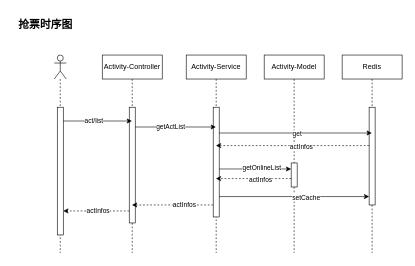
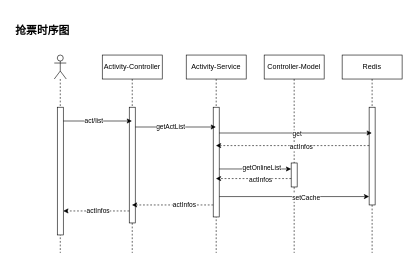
node "抢票时序图": moved (45, 24) -> (42, 30)
node "Activity-Model": label "Activity-Model" -> "Controller-Model"
